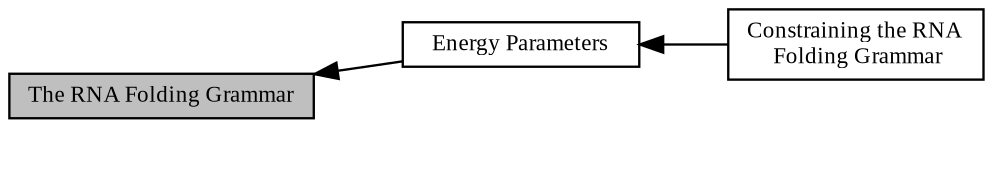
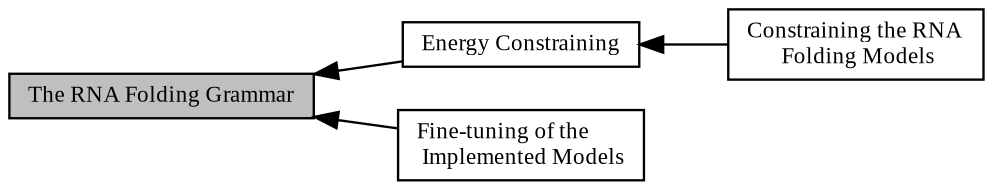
node "Energy Parameters": label "Energy Parameters" -> "Energy Constraining"
node "Constraining the RNA Folding Grammar": label "Constraining the RNA Folding Grammar" -> "Constraining the RNA Folding Models"
node "Fine-tuning of the Implemented Models": added
